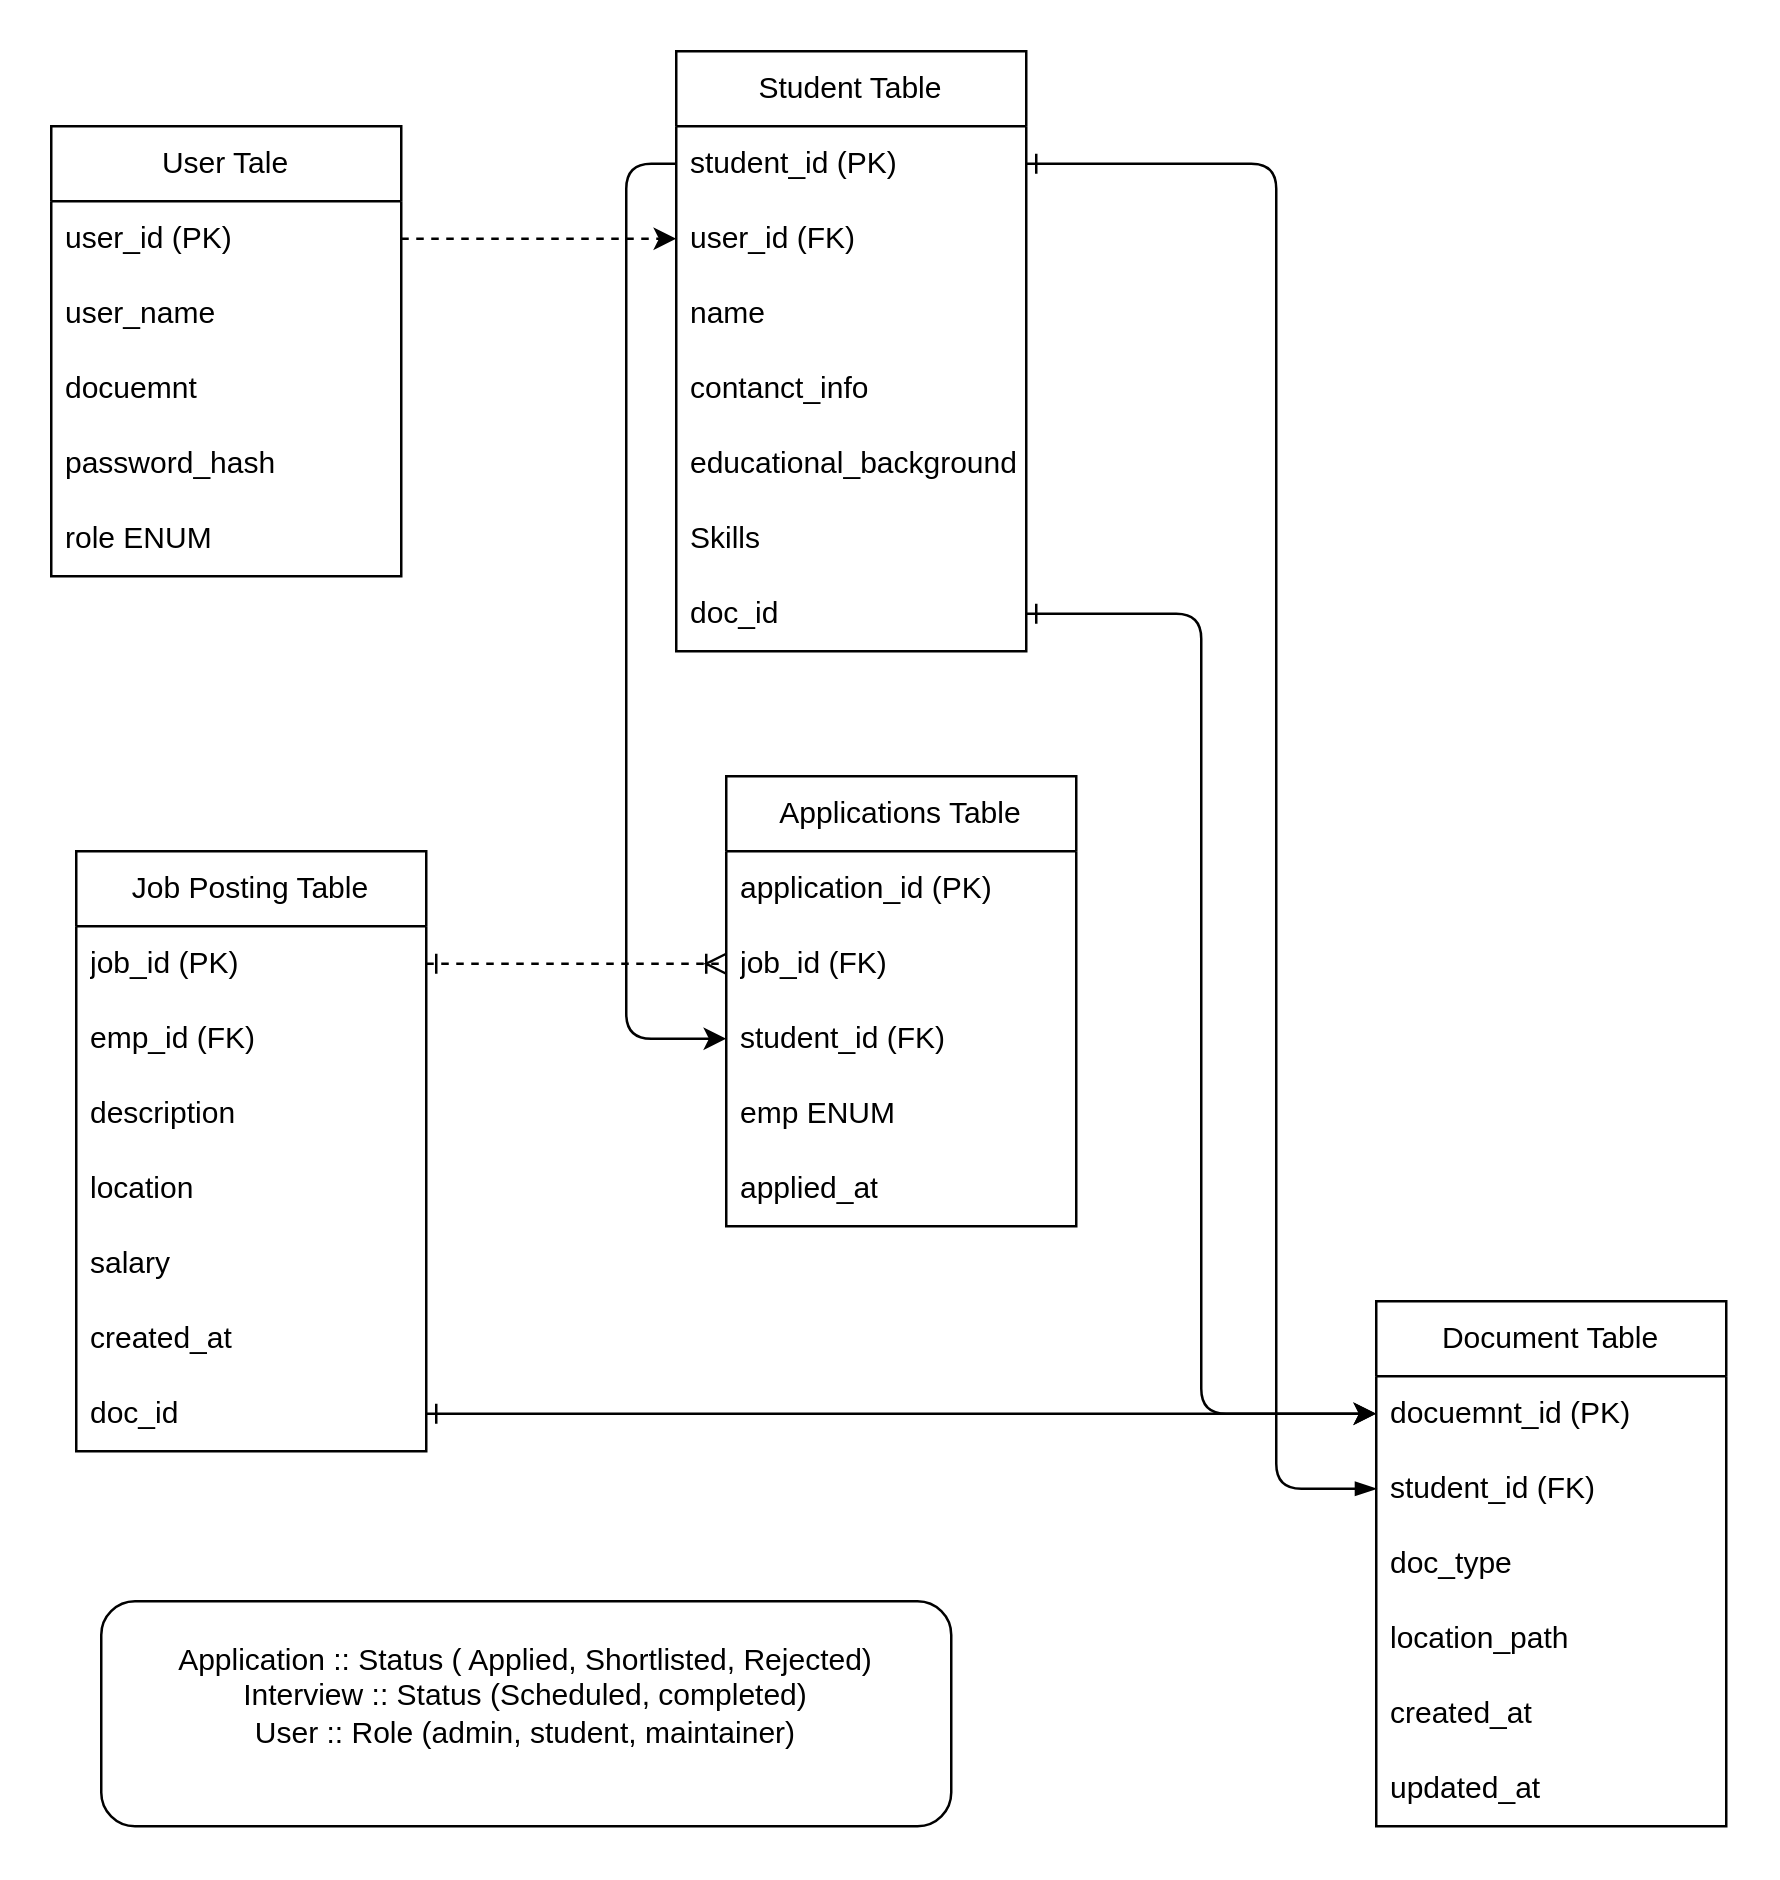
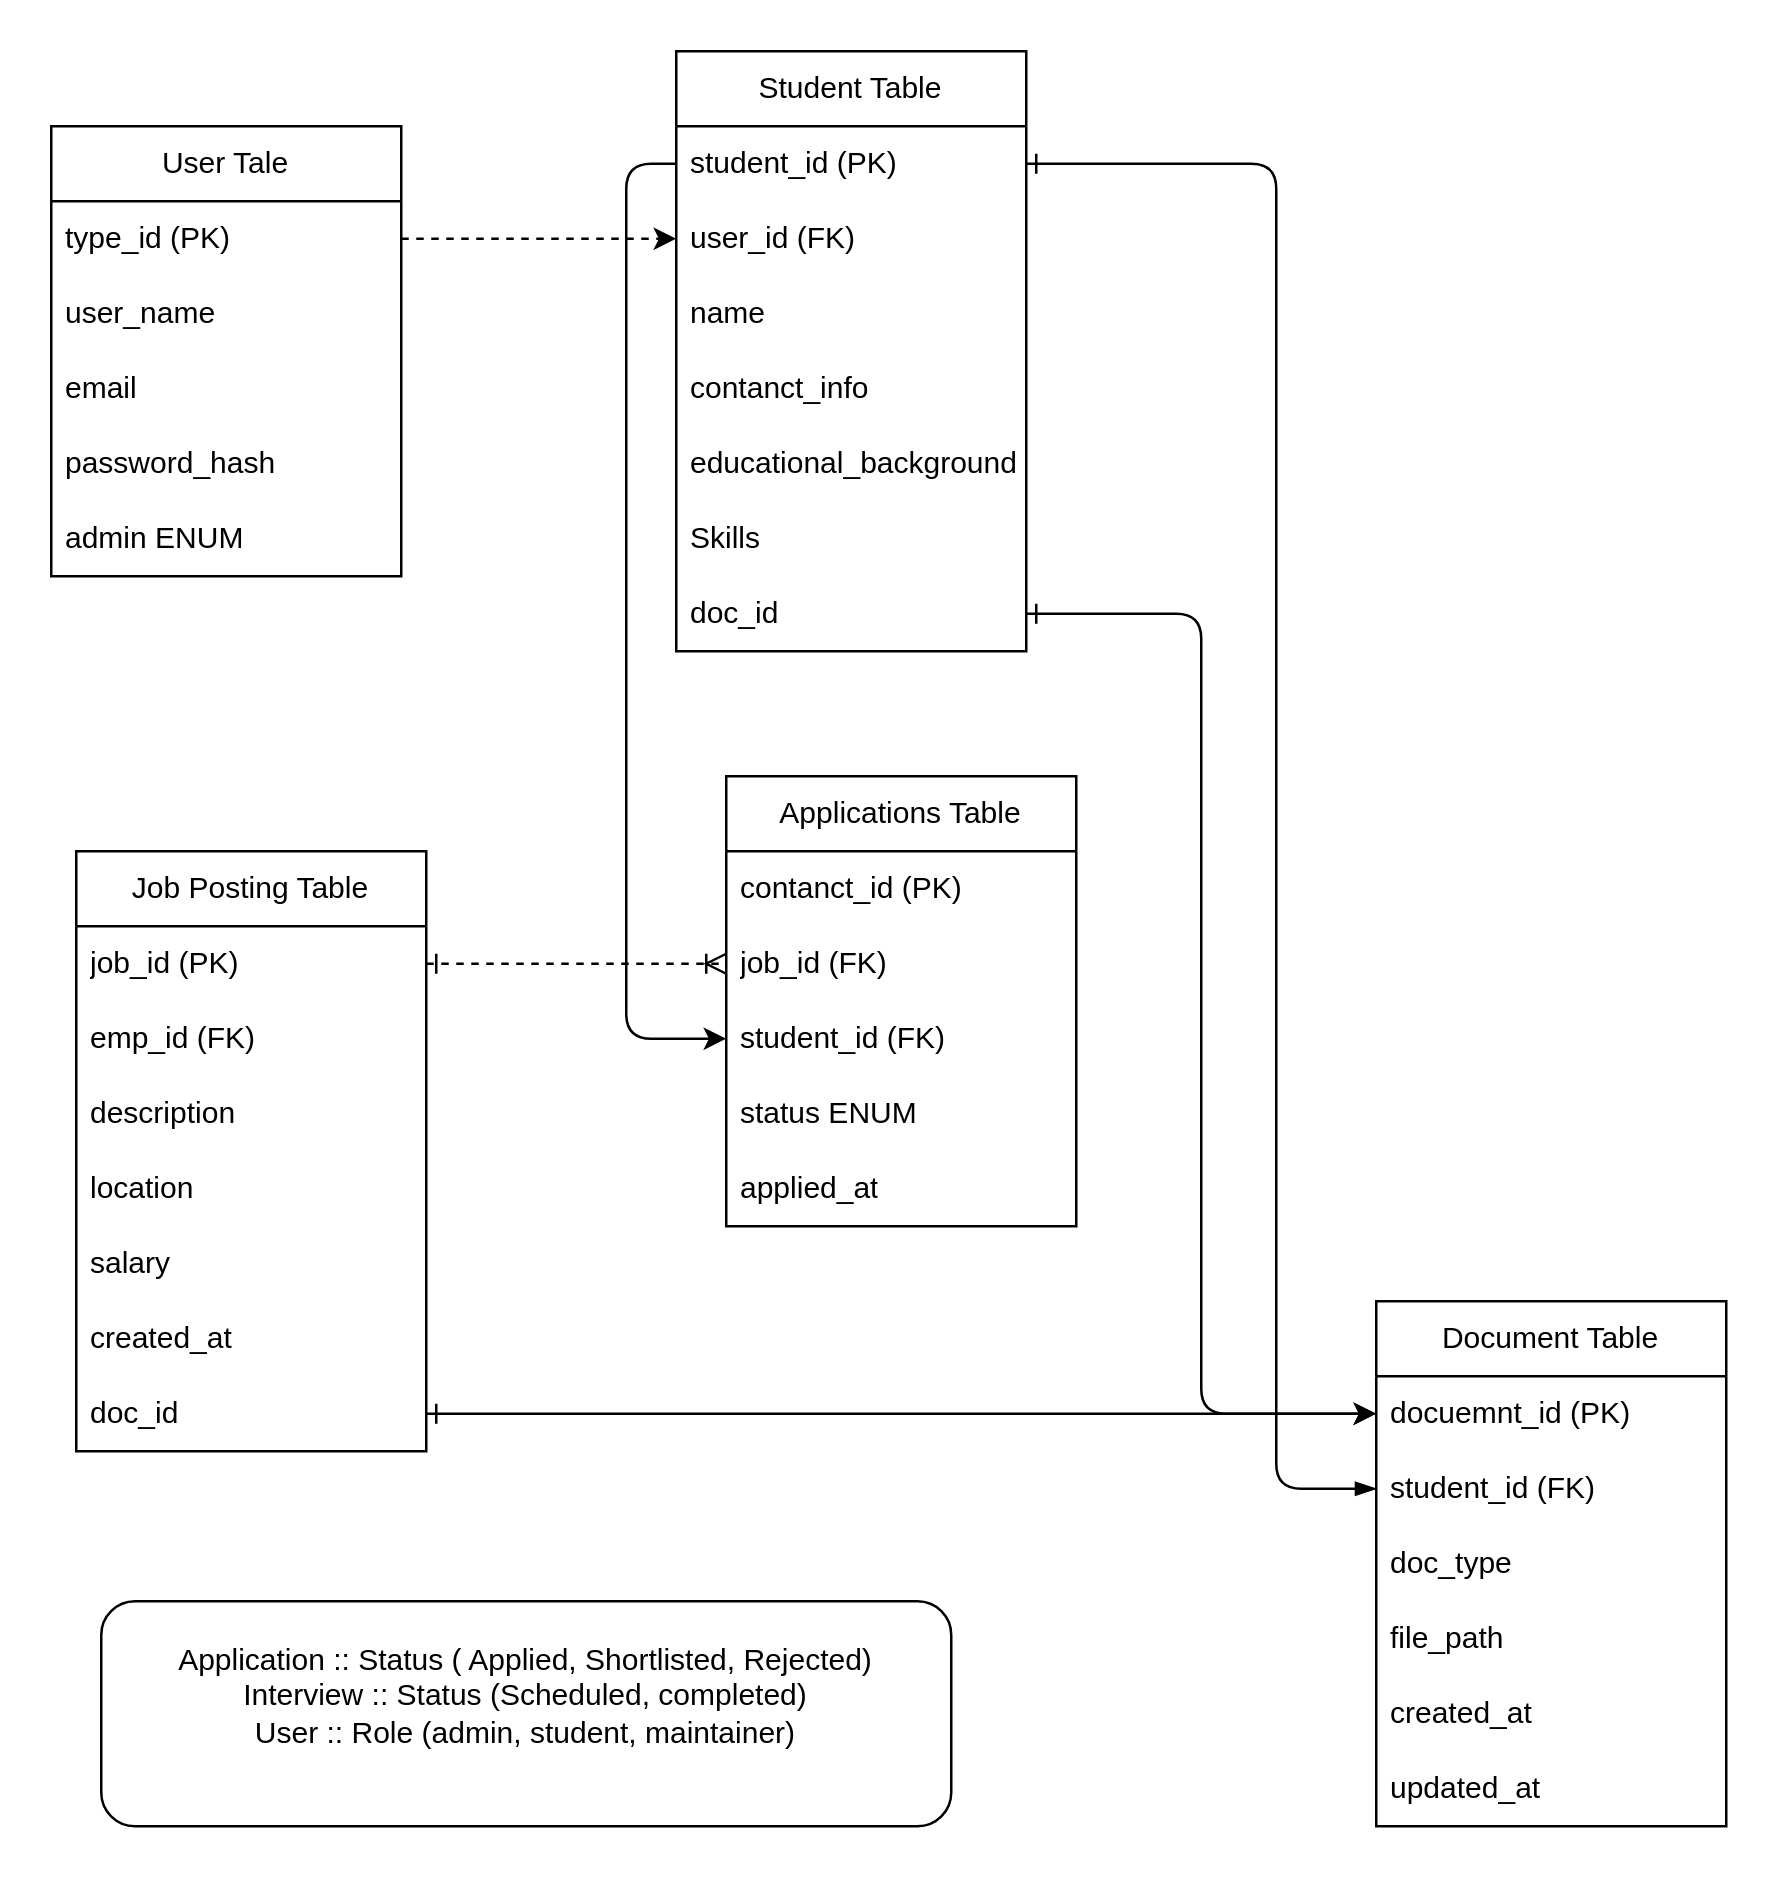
node "user_id (PK)": label "user_id (PK)" -> "type_id (PK)"
node "docuemnt": label "docuemnt" -> "email"
node "role ENUM": label "role ENUM" -> "admin ENUM"
node "application_id (PK)": label "application_id (PK)" -> "contanct_id (PK)"
node "emp ENUM": label "emp ENUM" -> "status ENUM"
node "location_path": label "location_path" -> "file_path"
